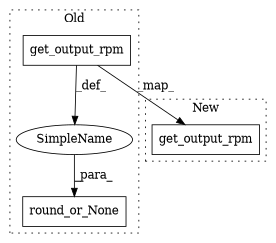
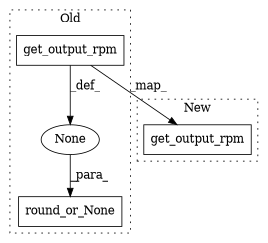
node "SimpleName": label "SimpleName" -> "None"
